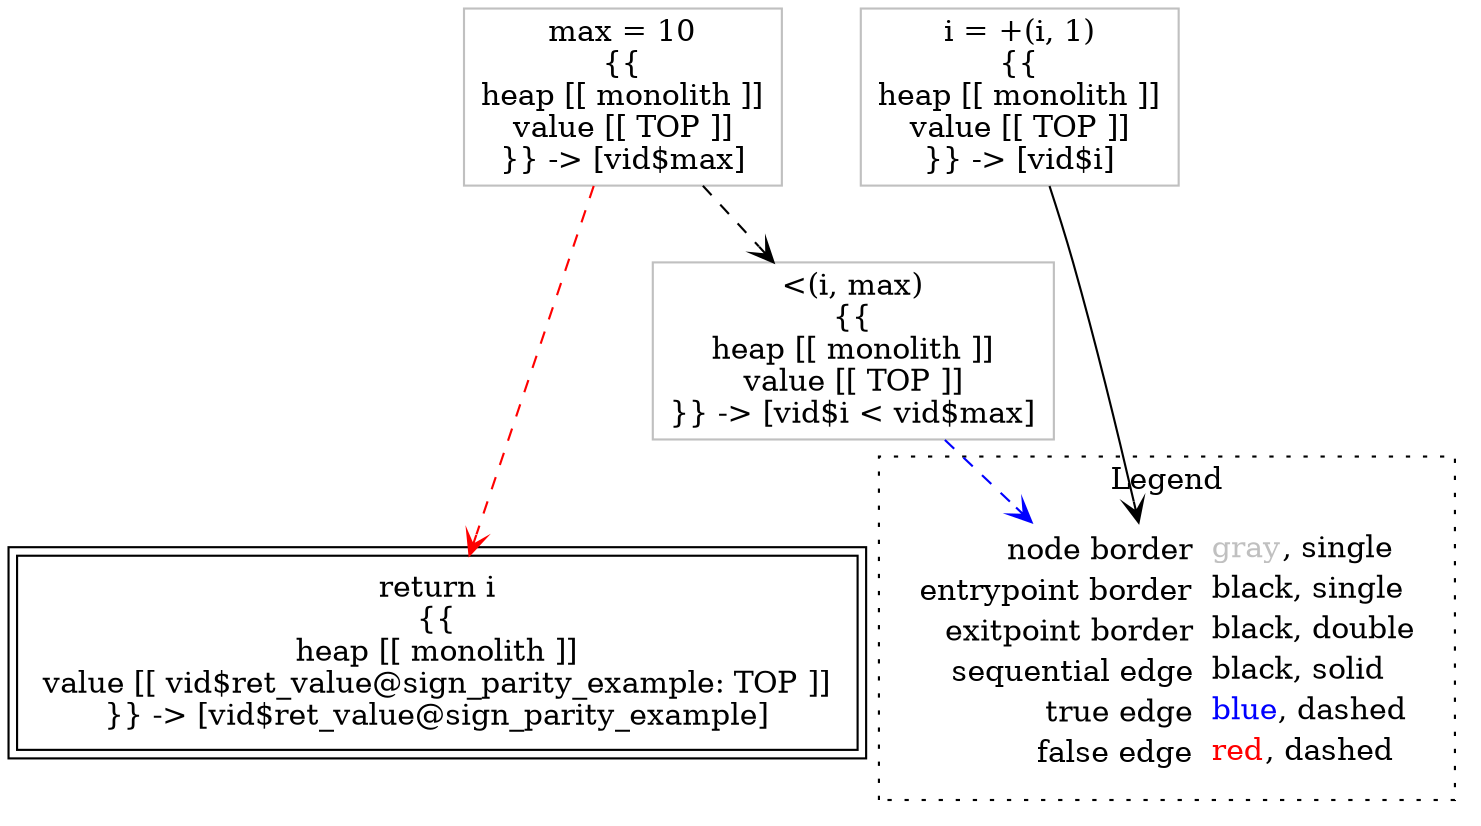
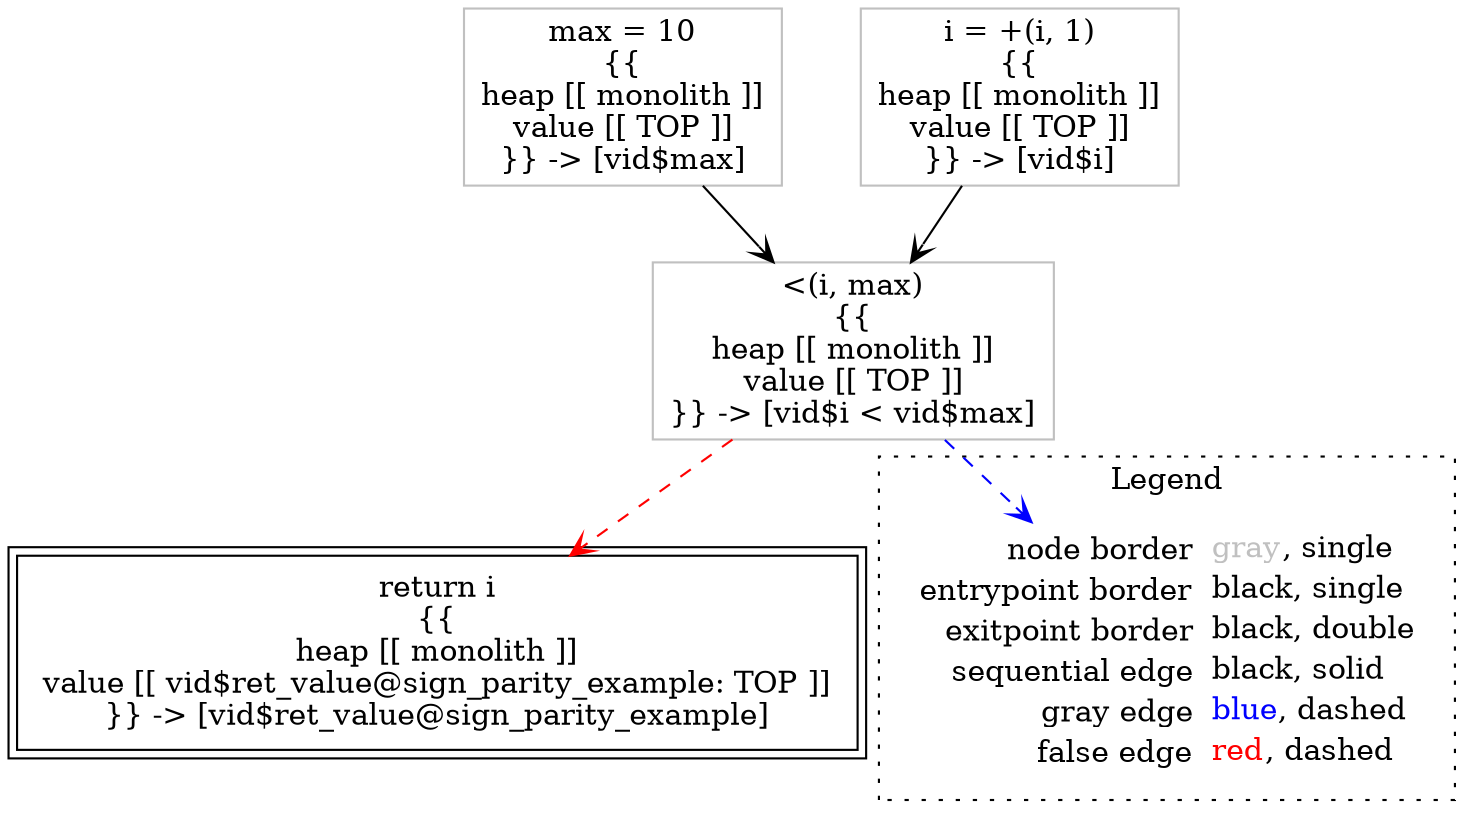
edge "max = 10" -> "<(i, max)": style dashed -> solid
edge "i = +(i, 1)" -> "node border": now "i = +(i, 1)" -> "<(i, max)"
edge "max = 10" -> "return i": now "<(i, max)" -> "return i"
node "node border": text "true edge" -> "gray edge"
